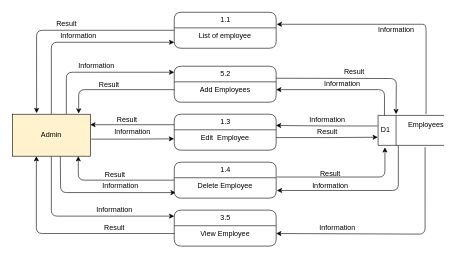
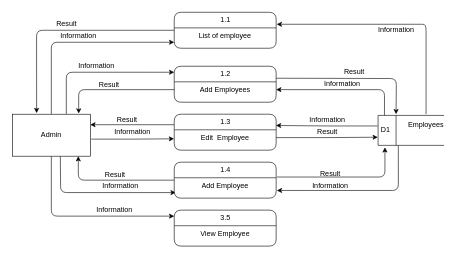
node "5.2": label "5.2" -> "1.2"
node "Admin": fillcolor #fff2cc -> #ffffff
node "Delete Employee": label "Delete Employee" -> "Add Employee"
edge "View Employee" -> "Admin": removed, label "Result"
edge "D1" -> "View Employee": removed, label "Information"
